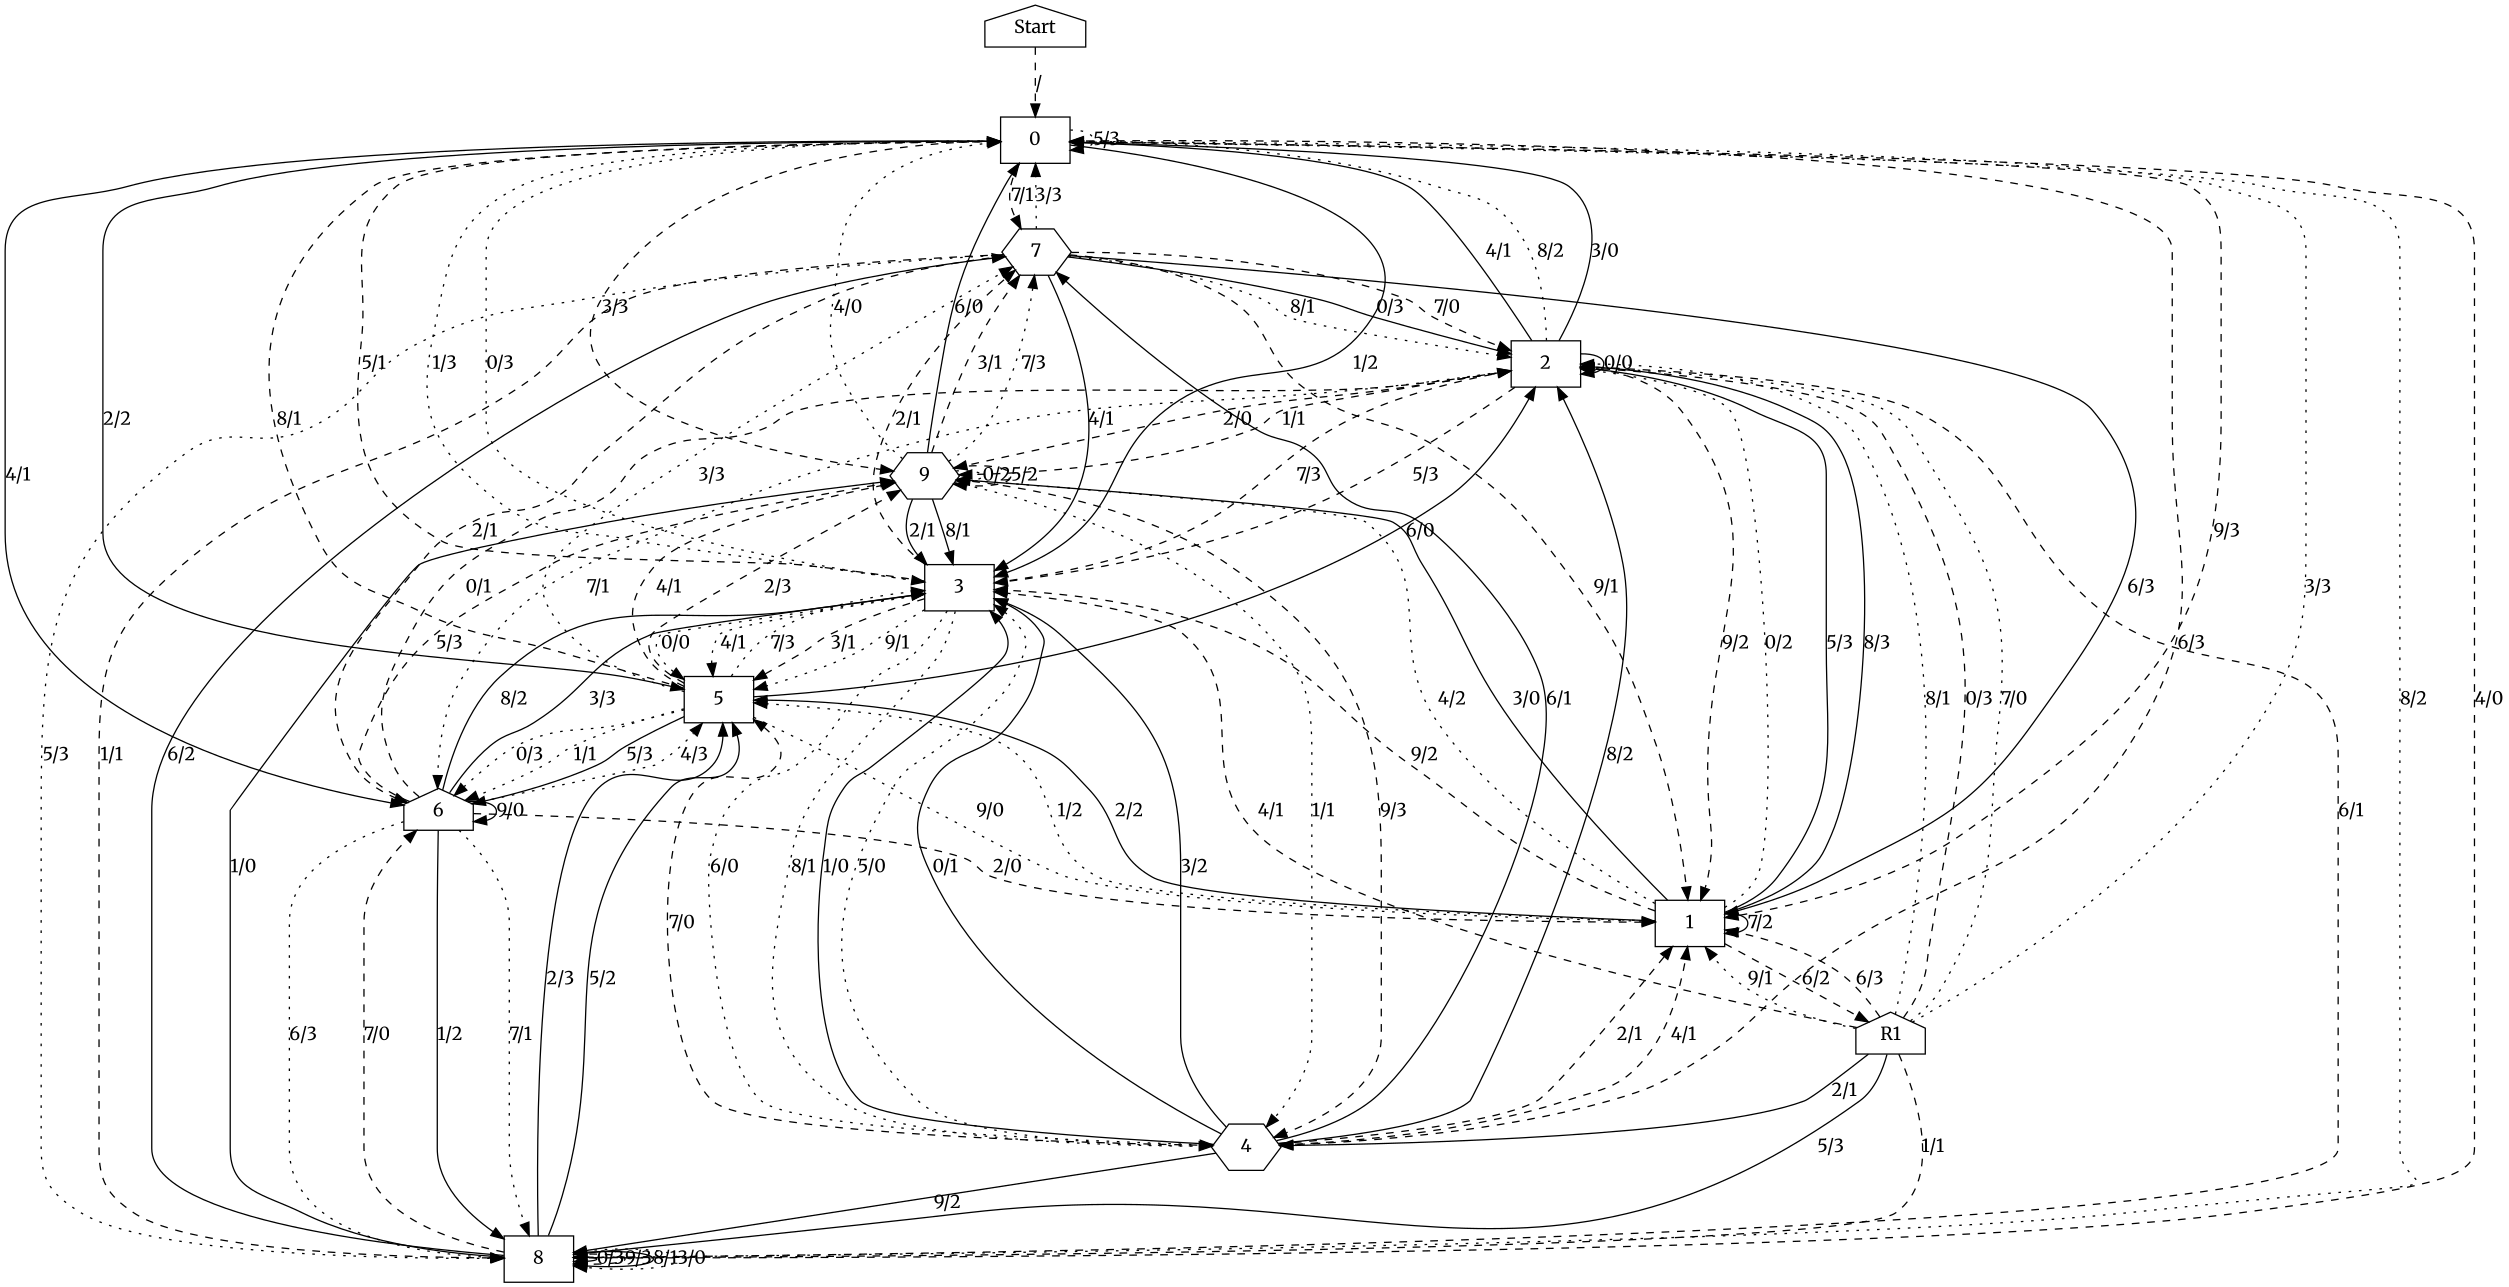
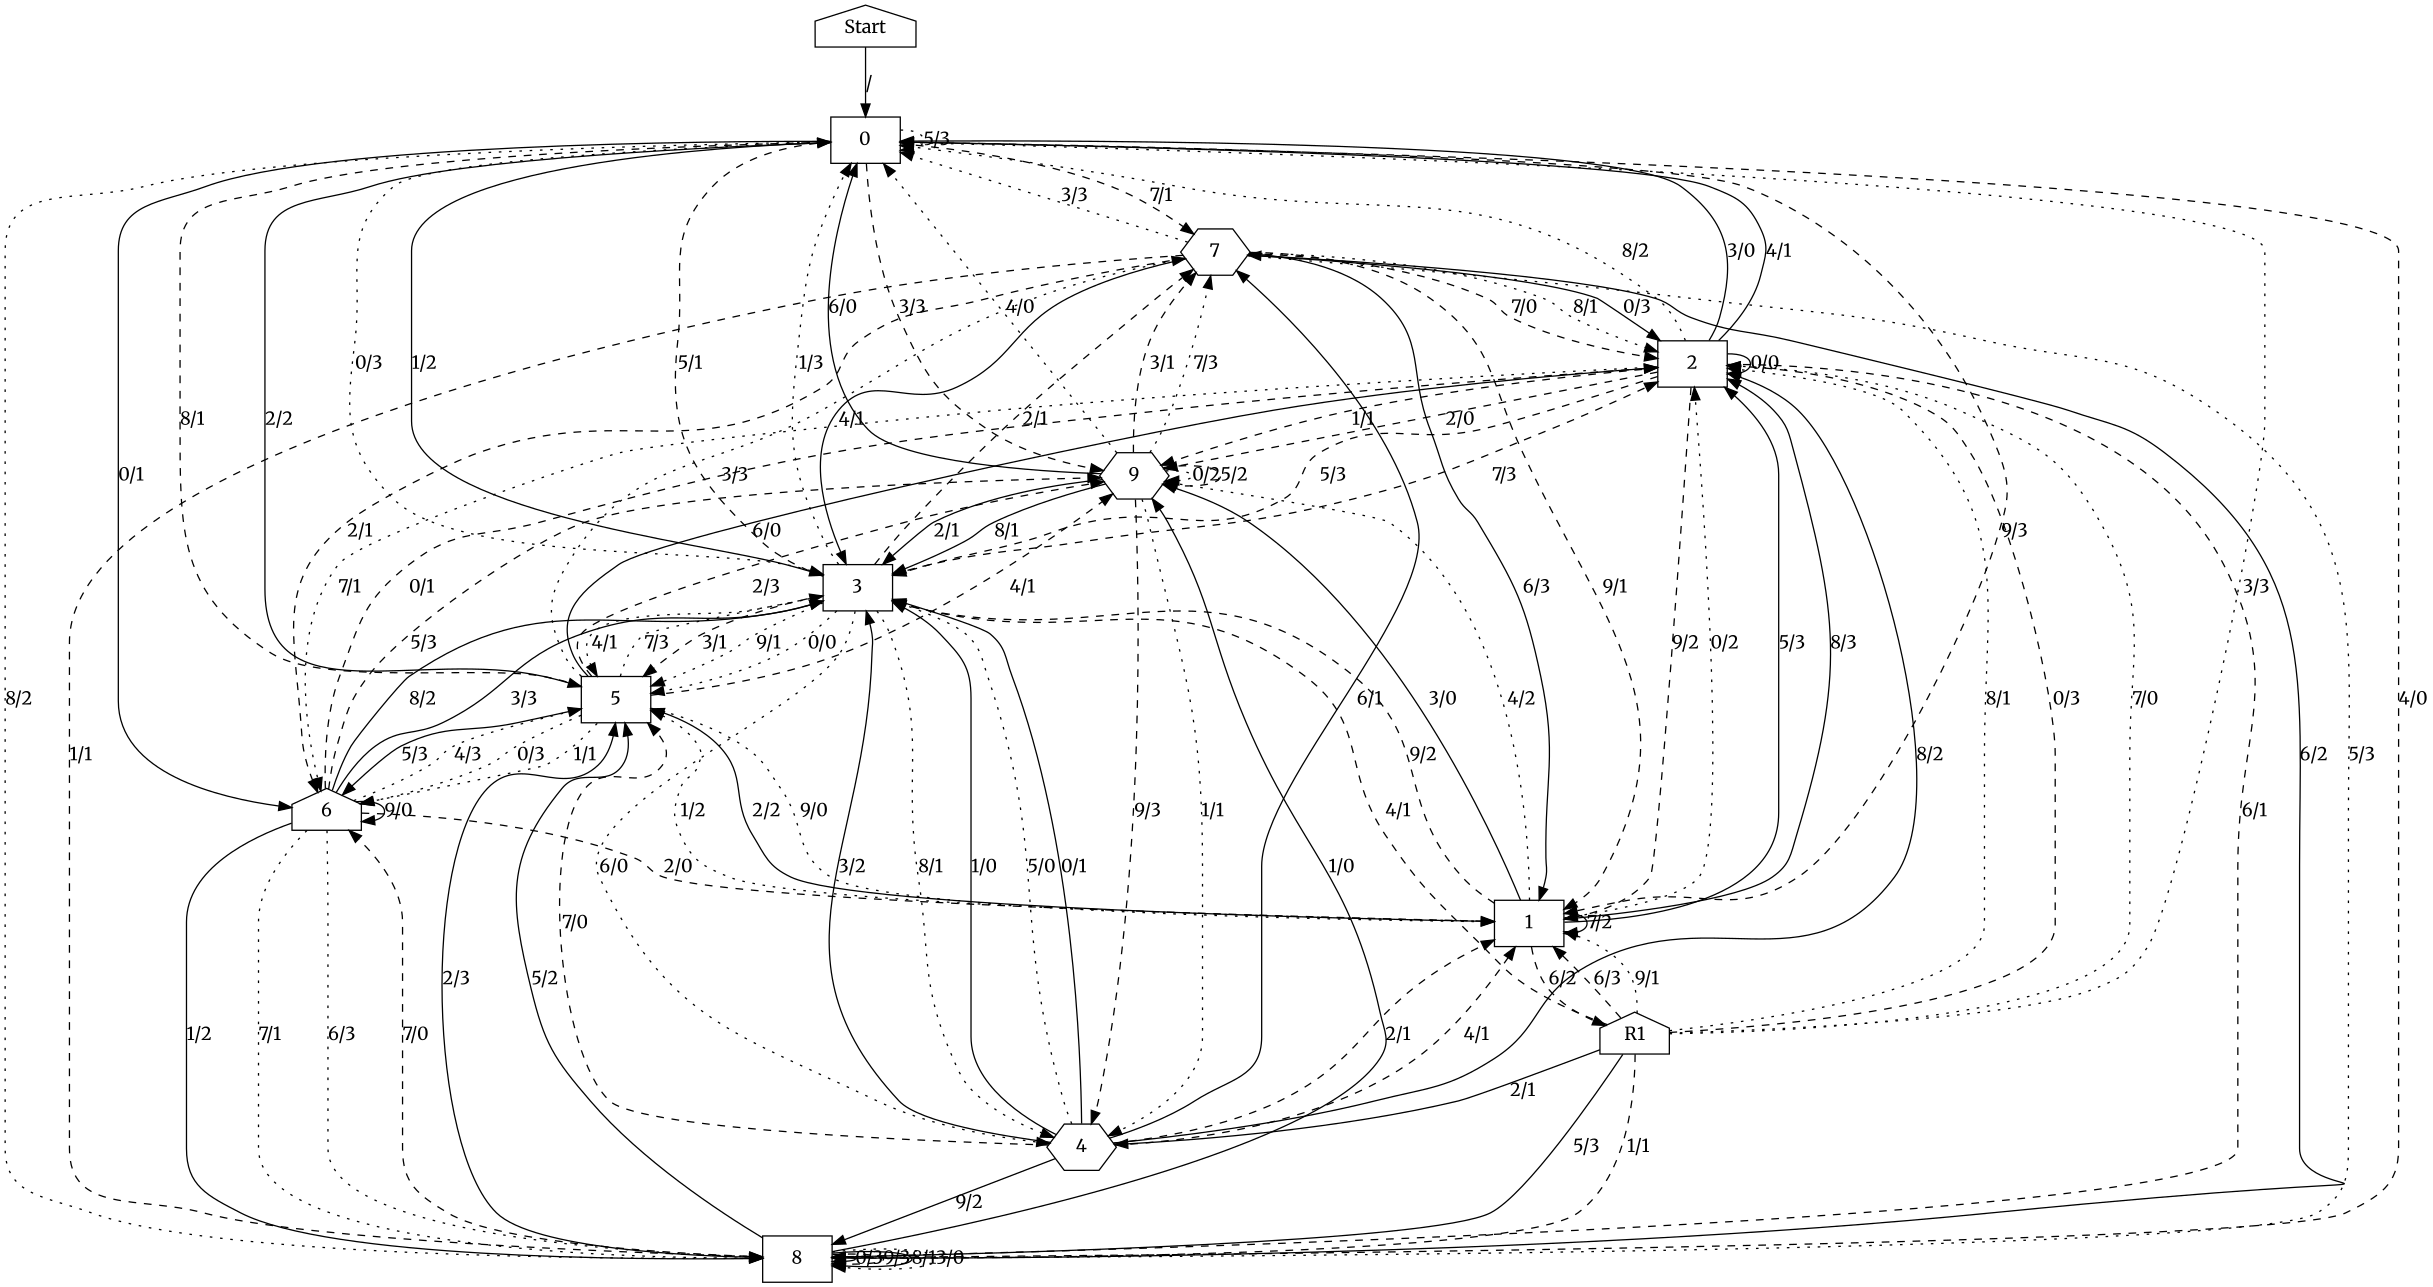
edge "Start" -> "0": style dashed -> solid
edge "0" -> "4": removed, label "6/3"
edge "0" -> "6": label "4/1" -> "0/1"
